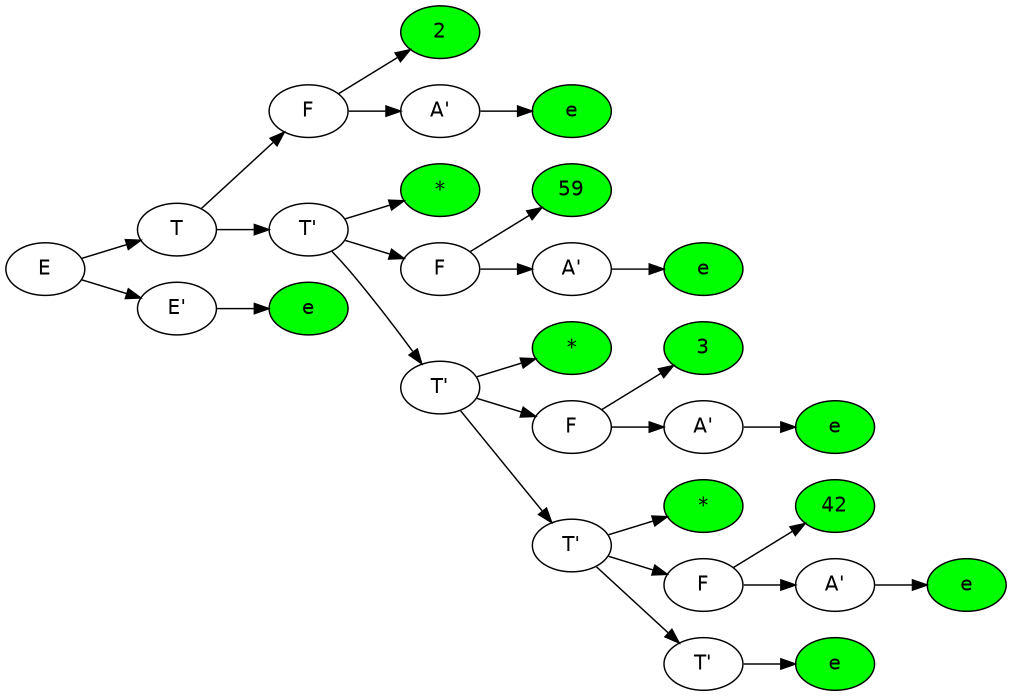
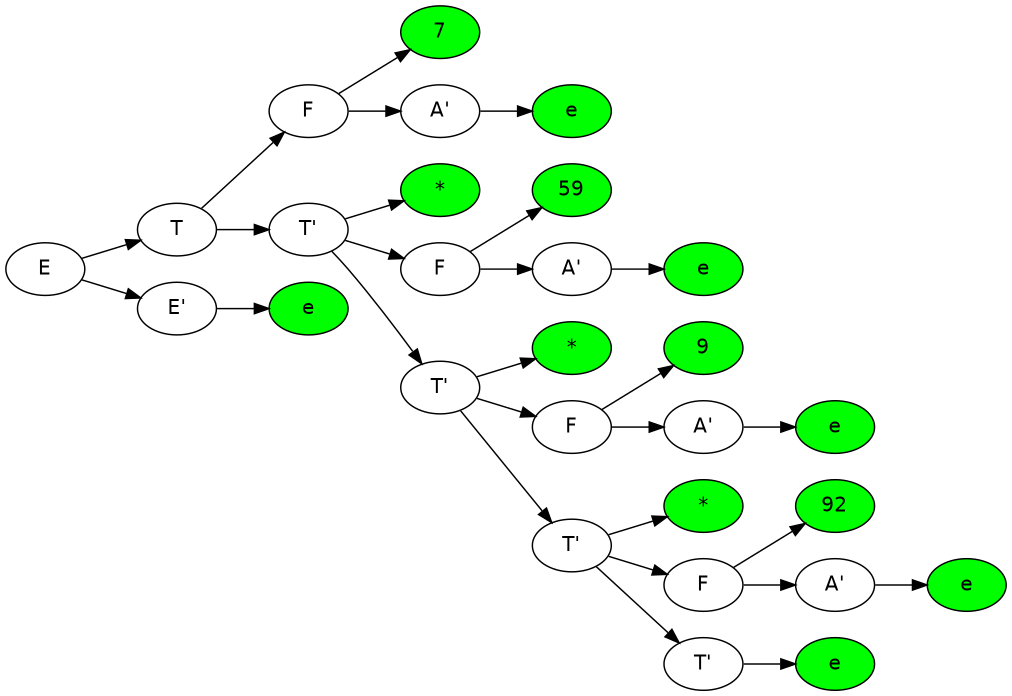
node "2": label "2" -> "7"
node "3": label "3" -> "9"
node "42": label "42" -> "92"
